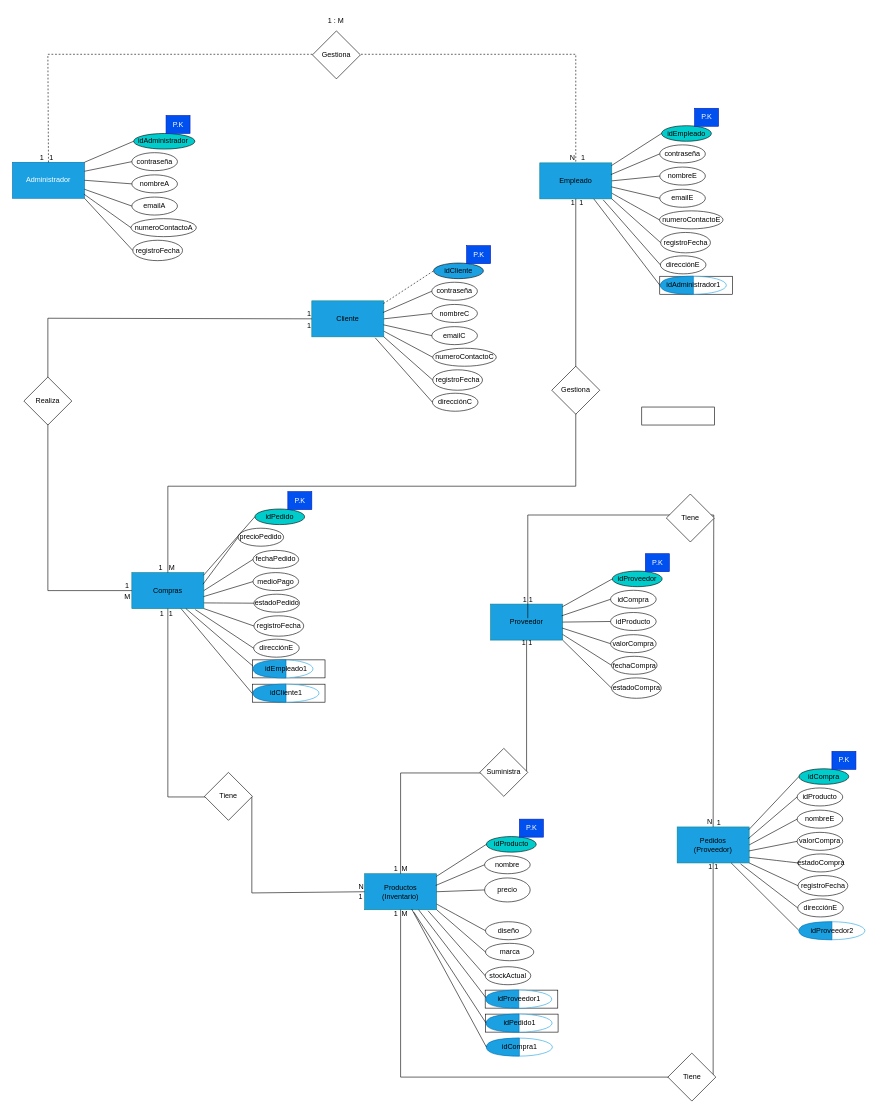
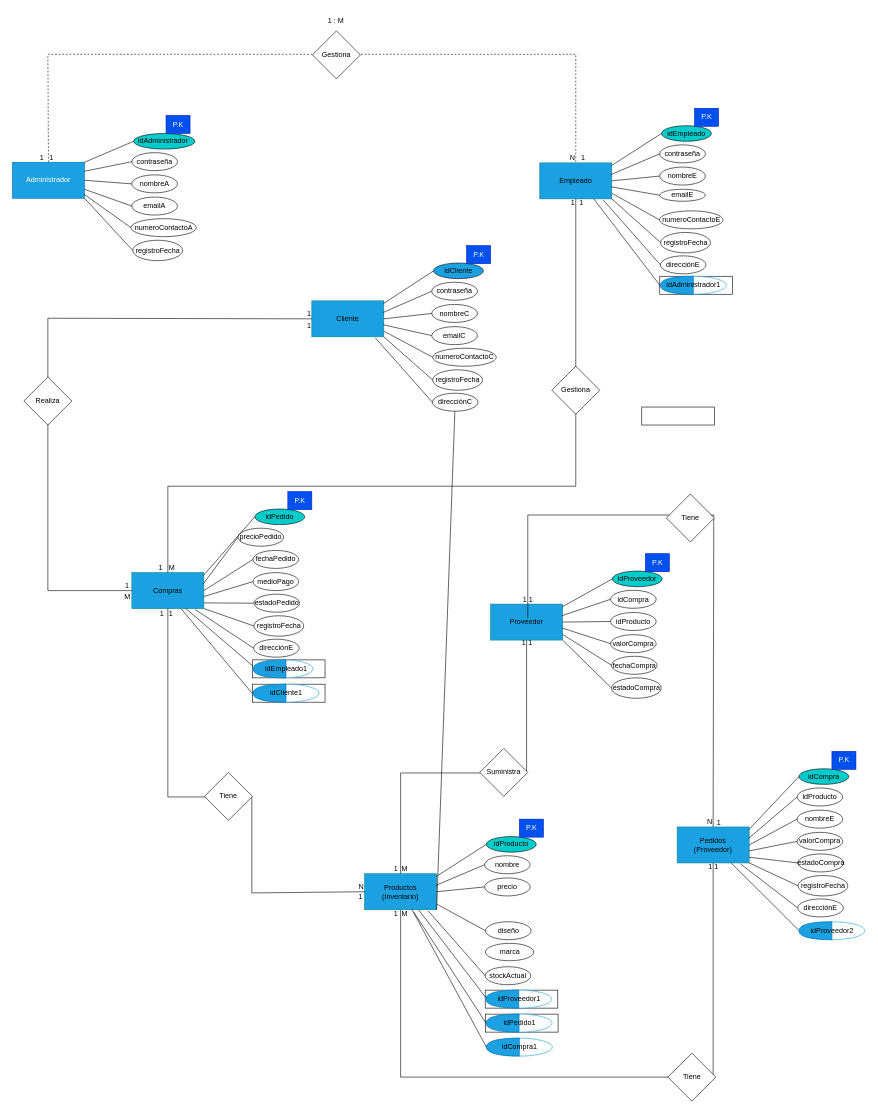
node "emailE": size 46x18 -> 46x12
edge "idCliente" -- "Cliente": style dashed -> solid
node "precio": size 46x24 -> 46x18
edge "Productos (Inventario)" -- "marca": now "Productos (Inventario)" -- "direcciónC"
